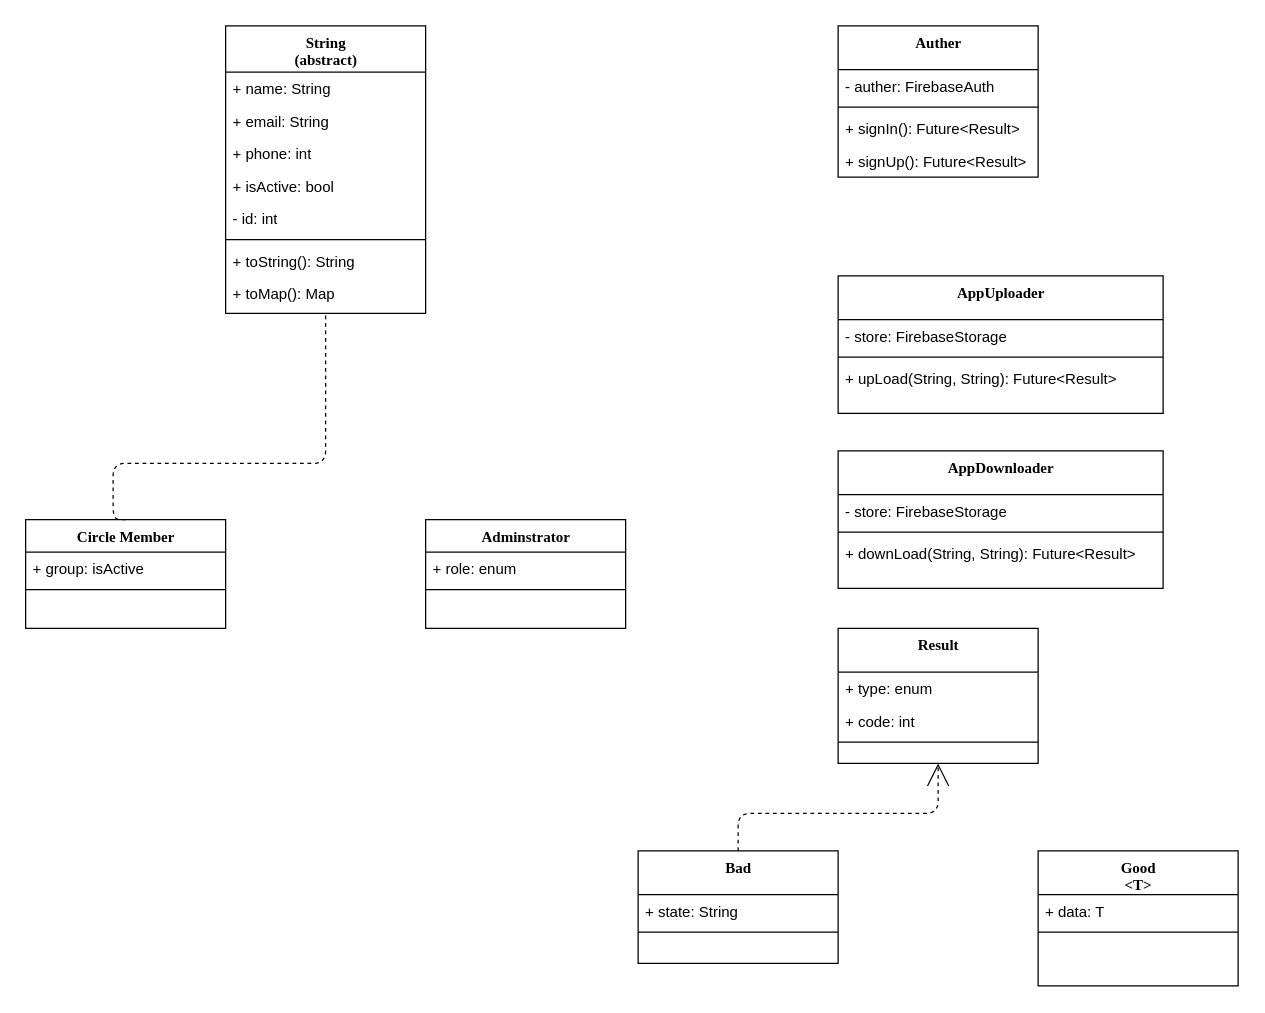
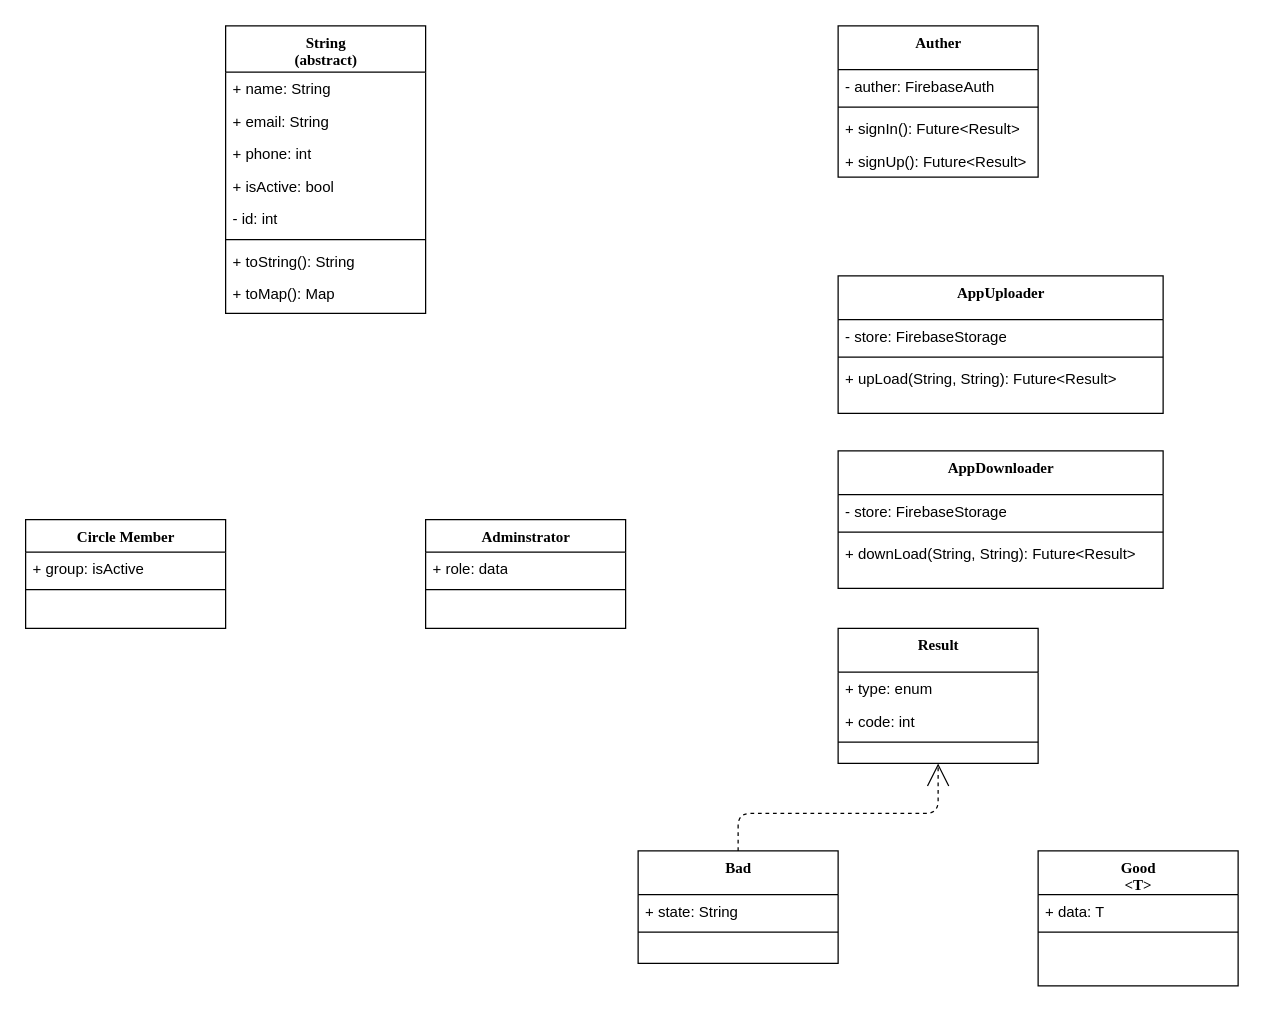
edge "Circle Member" -> "+ toString(): String": removed
node "+ role: enum": label "+ role: enum" -> "+ role: data"
